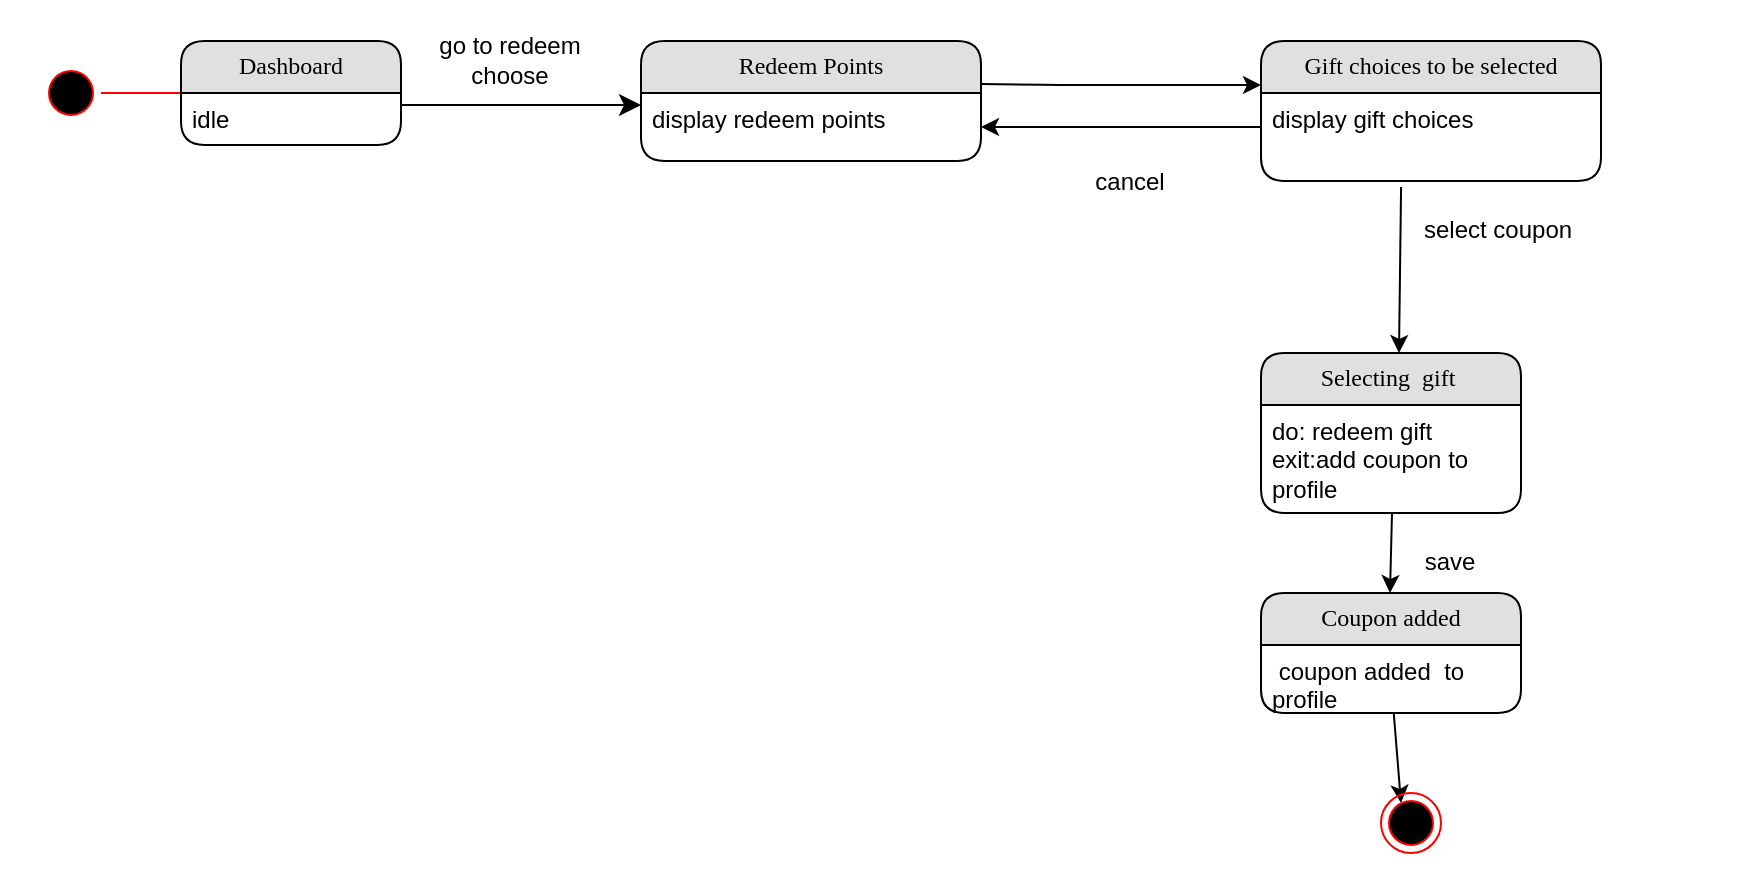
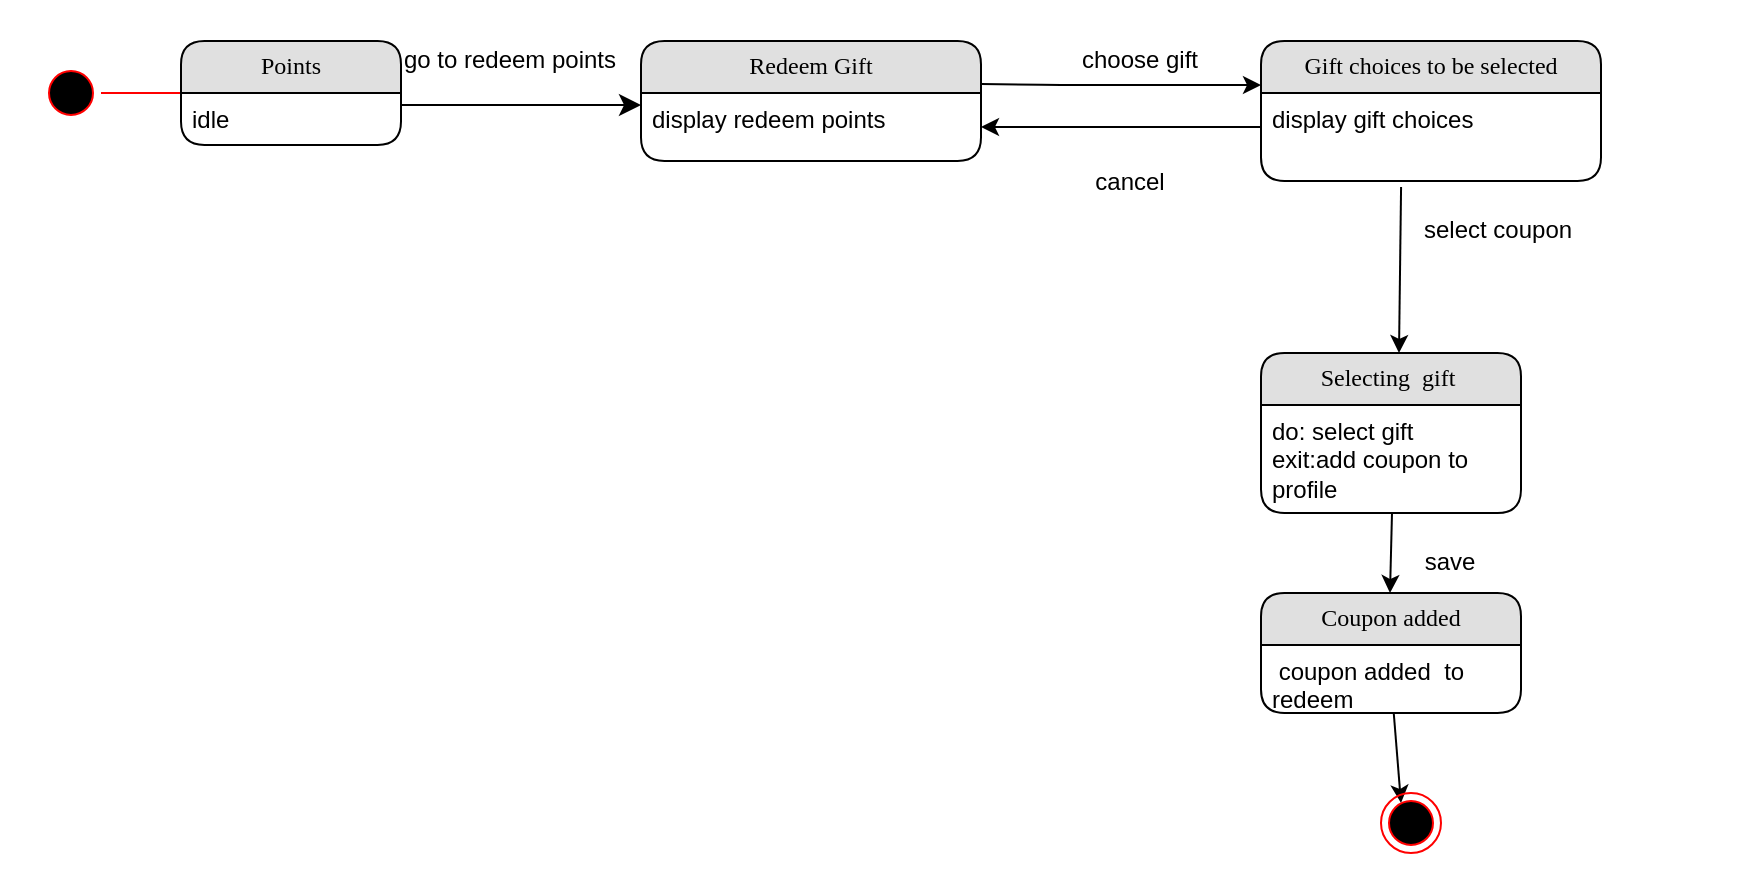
node "go to redeem choose": label "go to redeem choose" -> "go to redeem points"
node "choose gift": added
node "Dashboard": label "Dashboard" -> "Points"
node "Redeem Points": label "Redeem Points" -> "Redeem Gift"
node "do: redeem gift exit:add coupon to profile": label "do: redeem gift exit:add coupon to profile" -> "do: select gift exit:add coupon to profile"
node "coupon added to profile": label "coupon added to profile" -> "coupon added to redeem"
